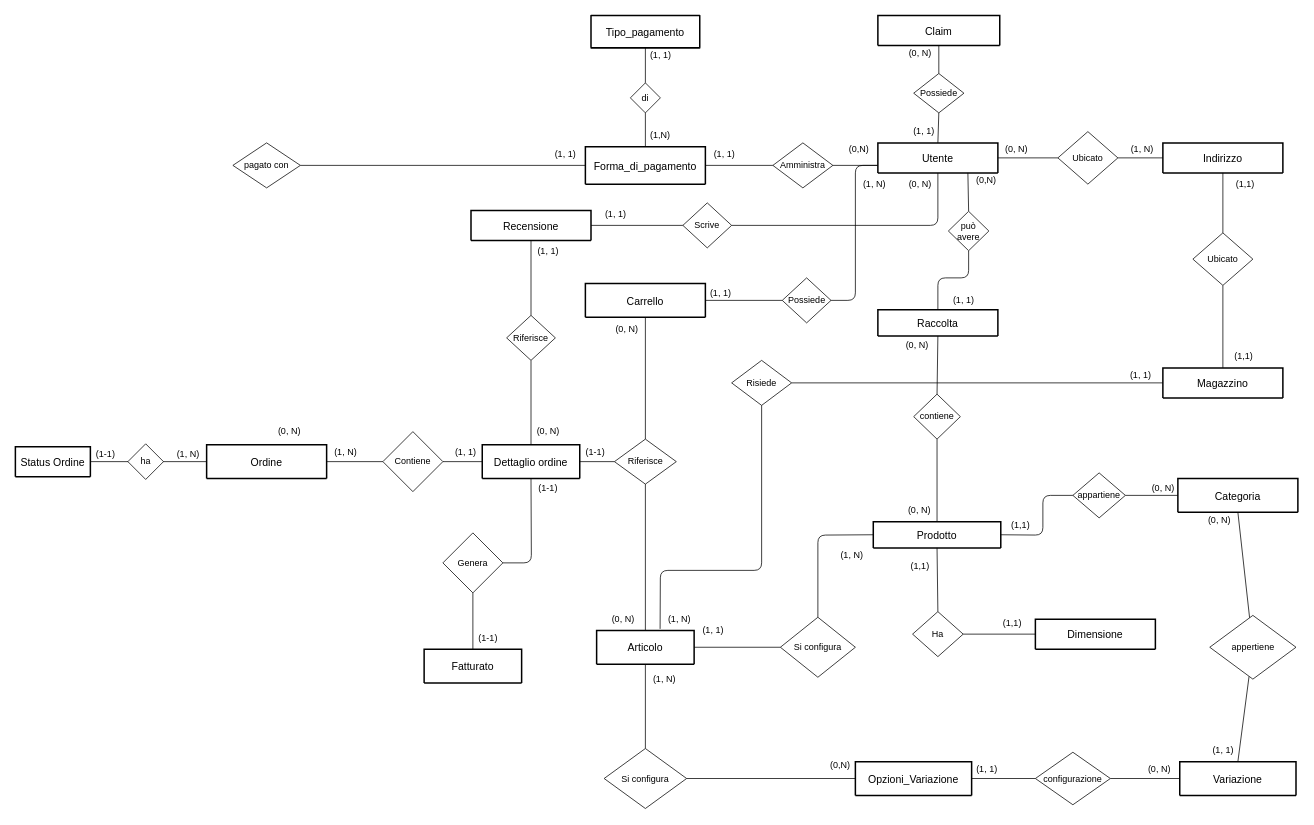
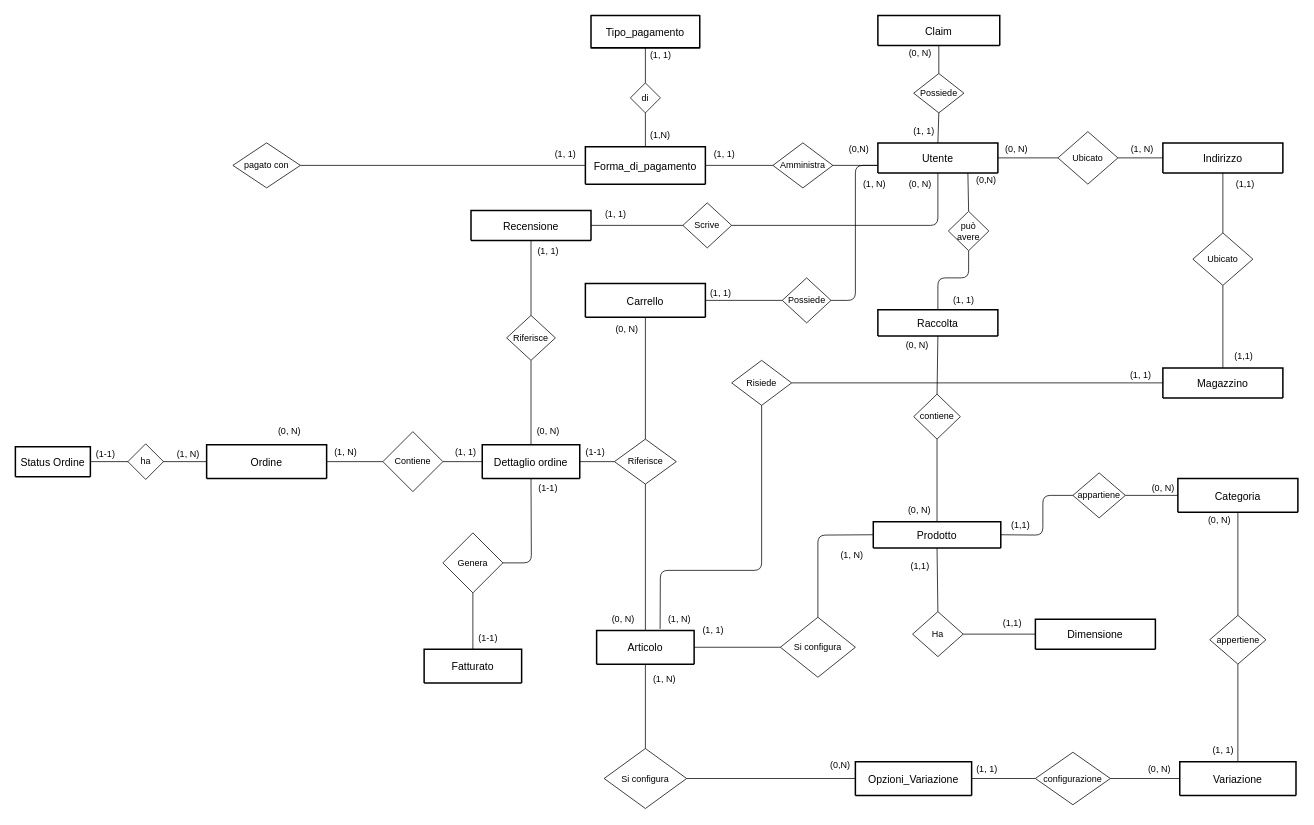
node "appertiene": size 86x64 -> 56x49
